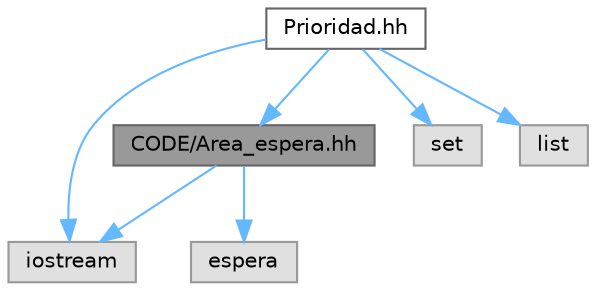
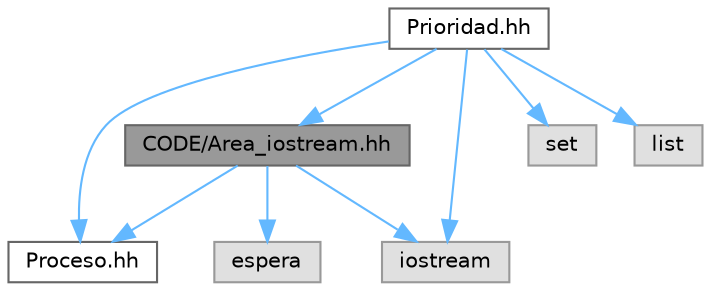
node "CODE/Area_espera.hh": label "CODE/Area_espera.hh" -> "CODE/Area_iostream.hh"
node "Proceso.hh": added
